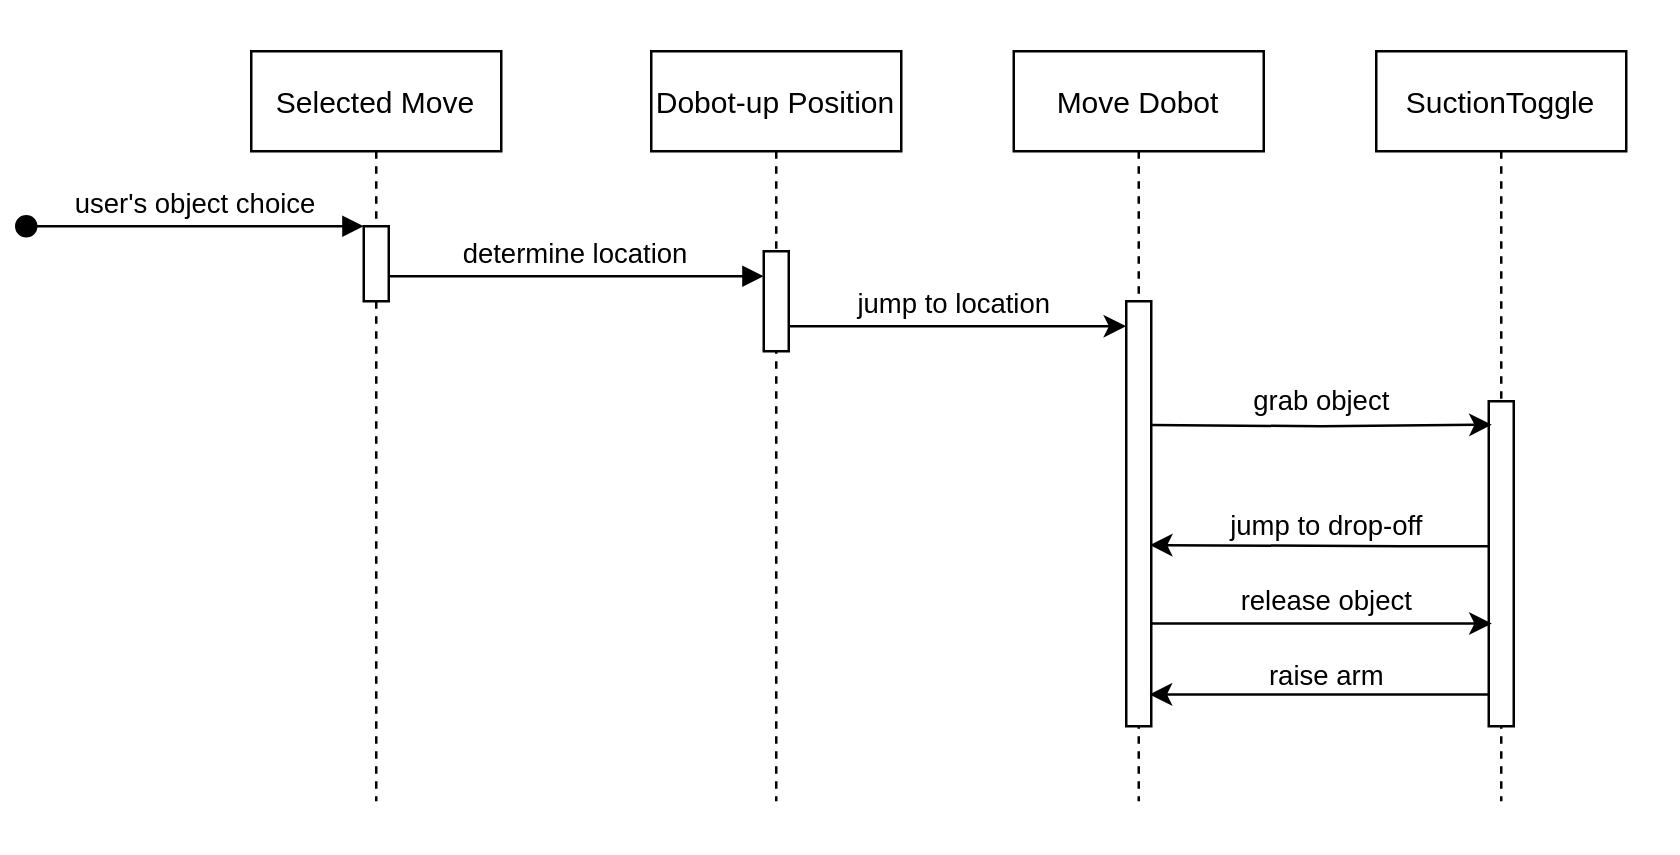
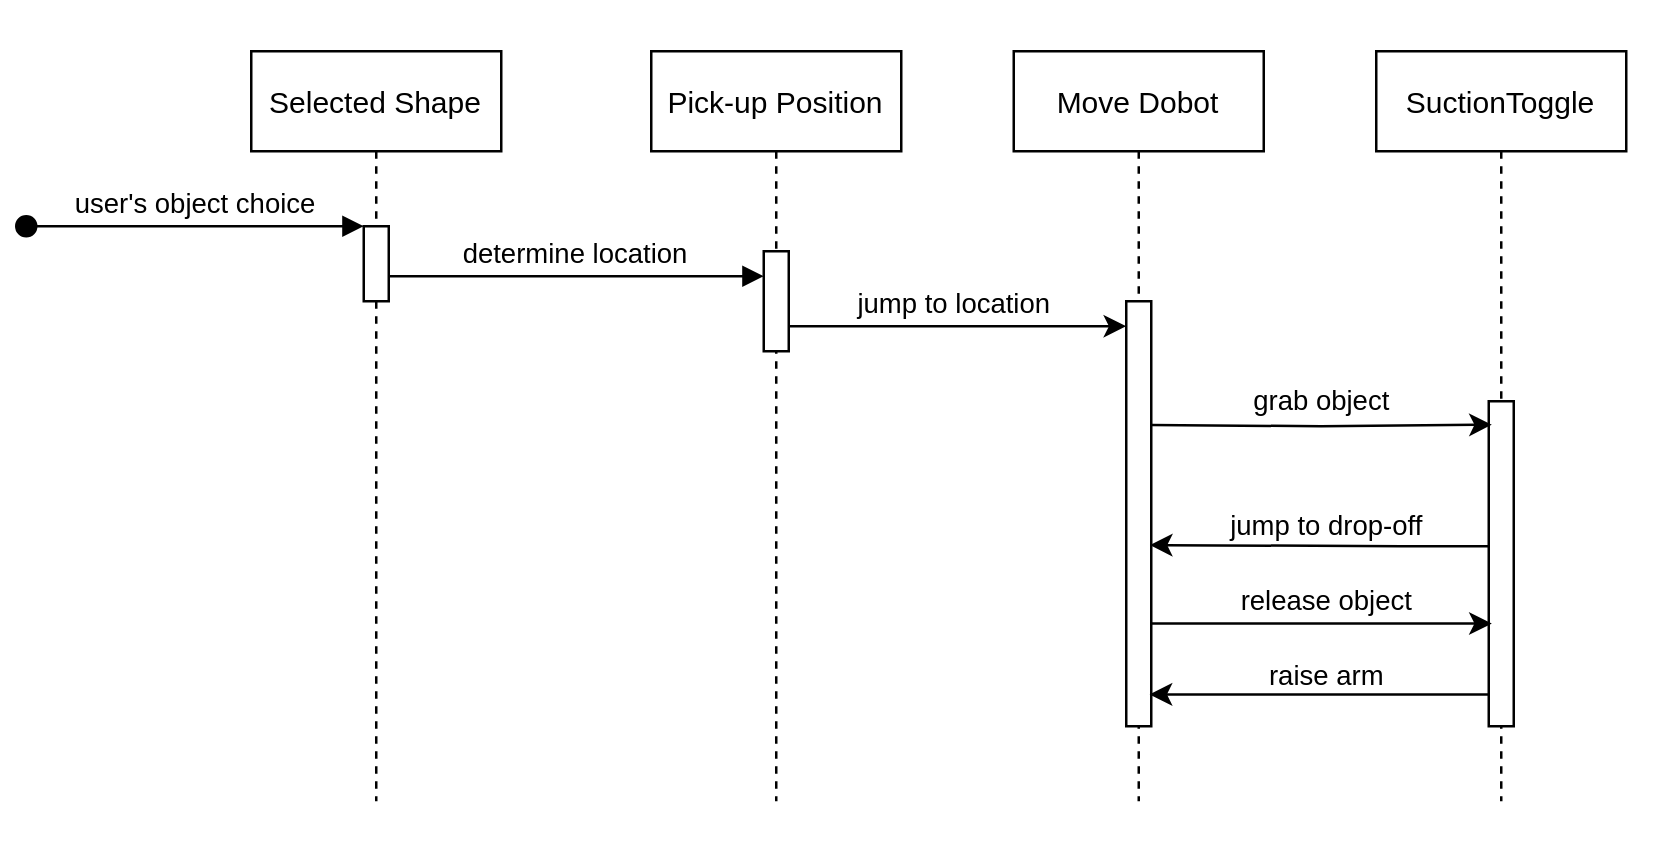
node "Selected Move": label "Selected Move" -> "Selected Shape"
node "Dobot-up Position": label "Dobot-up Position" -> "Pick-up Position"
